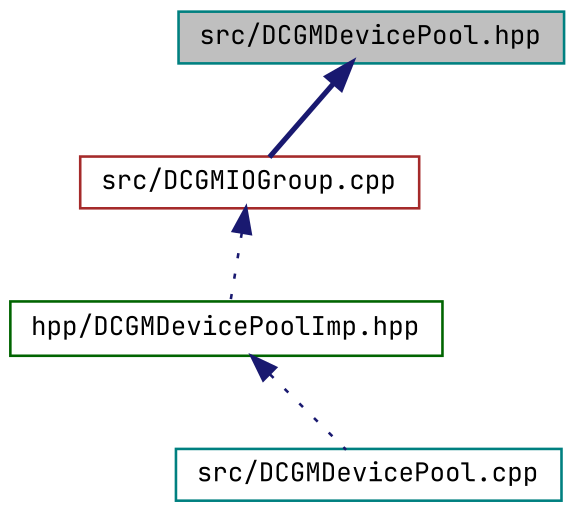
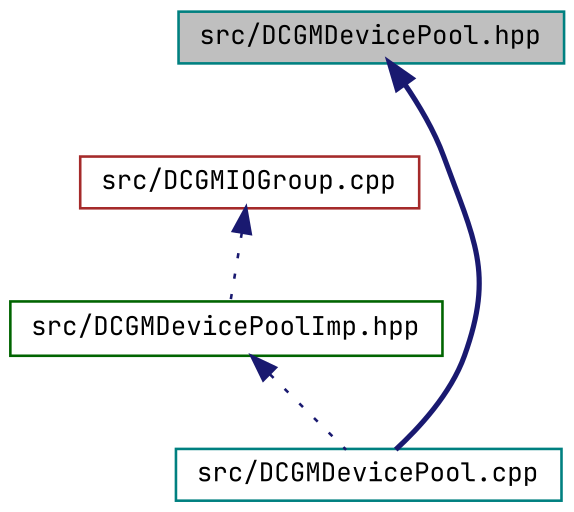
edge "src/DCGMIOGroup.cpp" -> "src/DCGMDevicePool.hpp": now "src/DCGMDevicePool.cpp" -> "src/DCGMDevicePool.hpp"
node "hpp/DCGMDevicePoolImp.hpp": label "hpp/DCGMDevicePoolImp.hpp" -> "src/DCGMDevicePoolImp.hpp"
